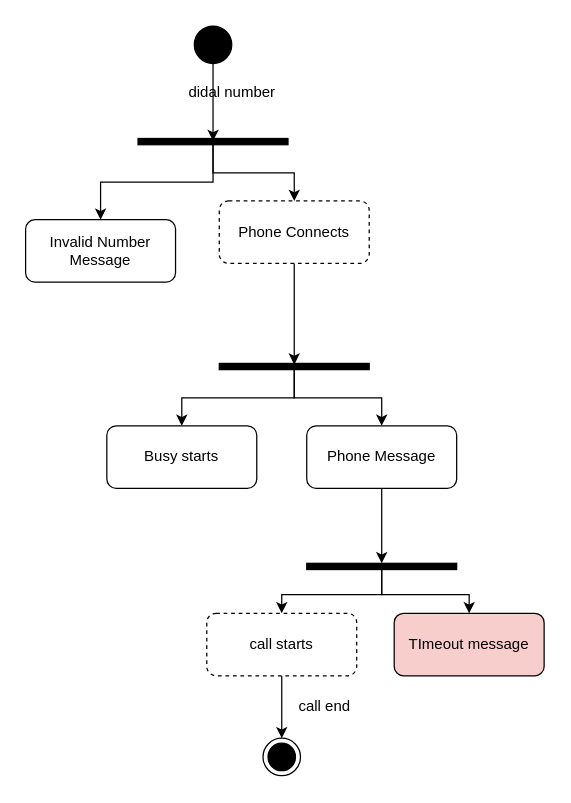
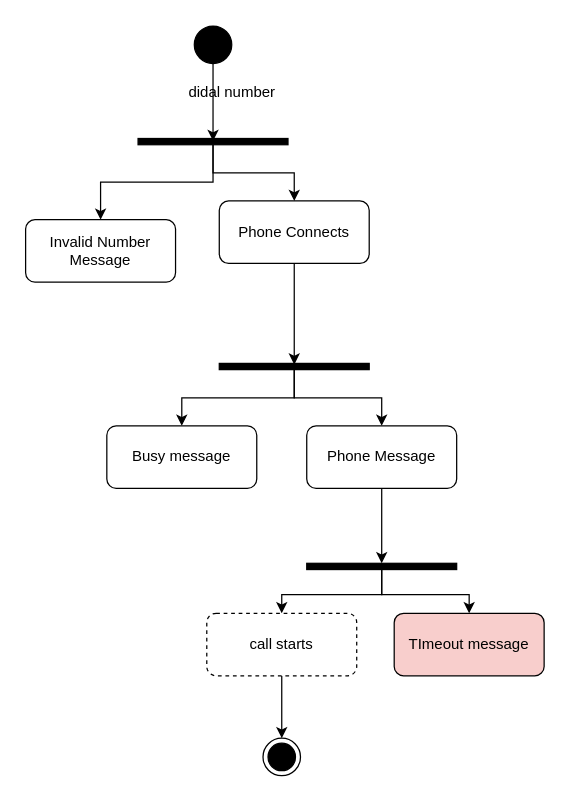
node "Phone Connects": style dashed -> solid
node "Busy starts": label "Busy starts" -> "Busy message"
node "call end": removed
